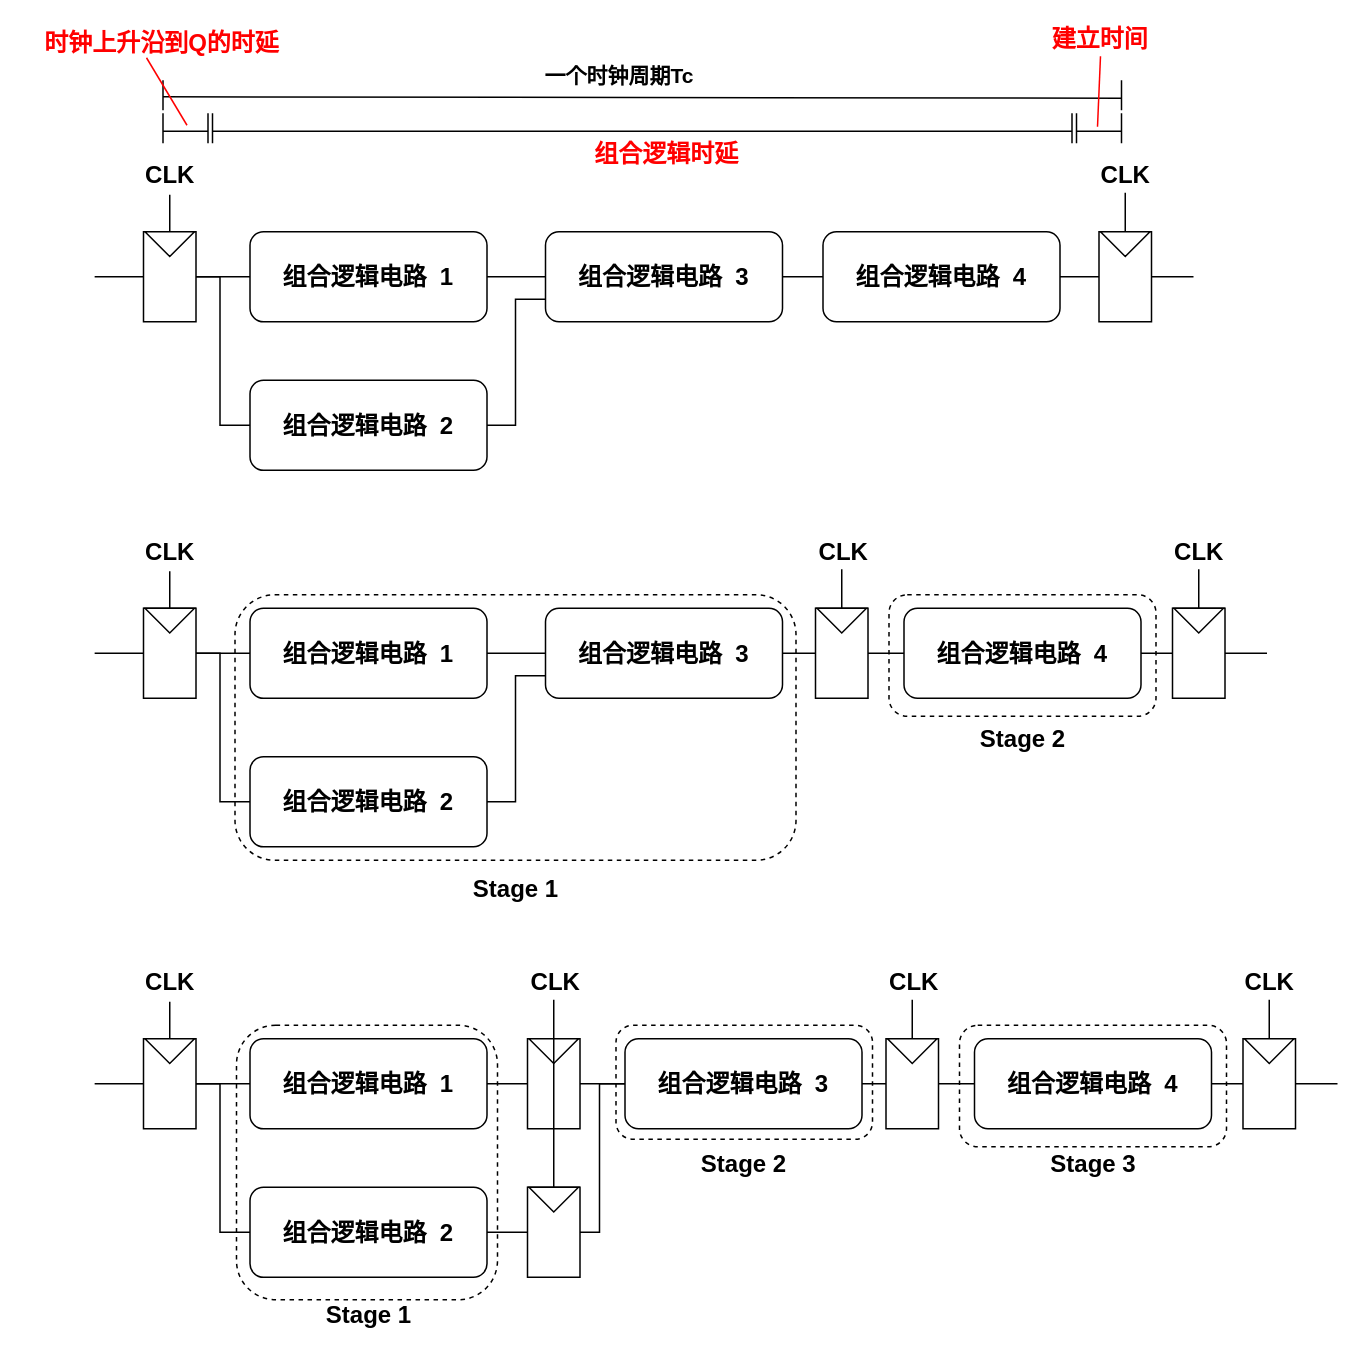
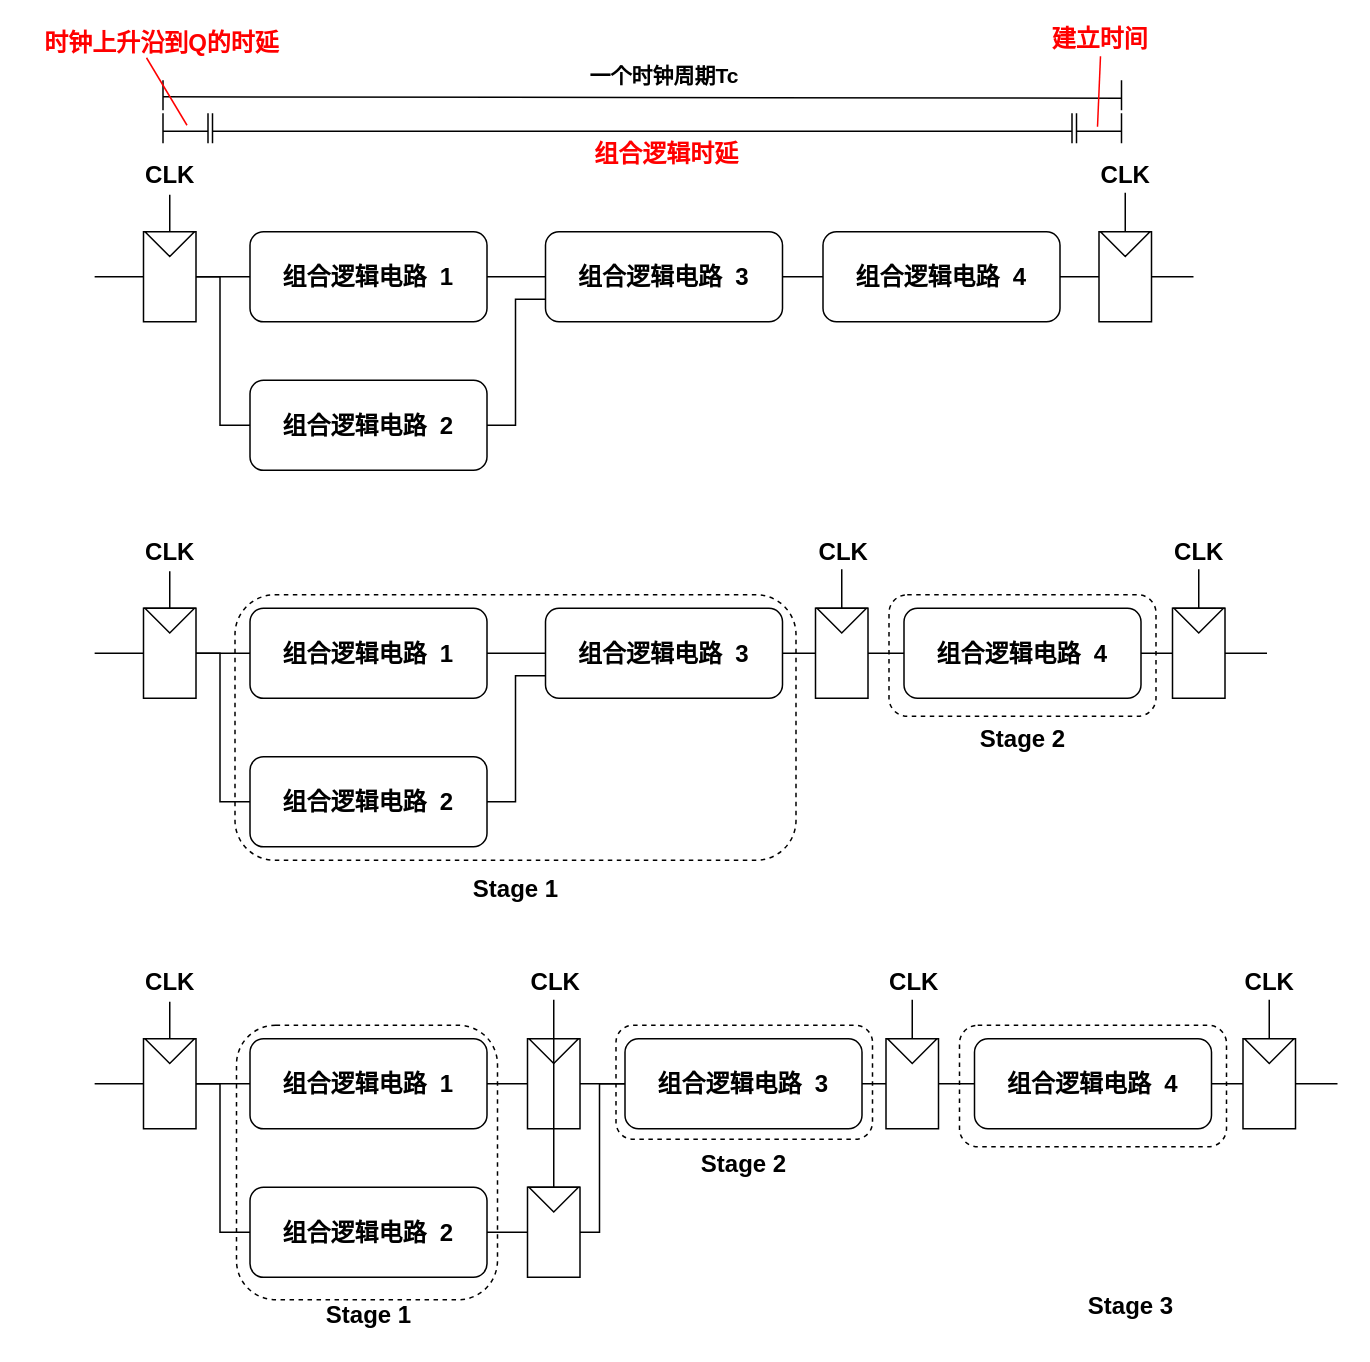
node "一个时钟周期Tc": moved (619, 76) -> (664, 76)
node "Stage 3": moved (1093, 1163) -> (1130, 1305)
